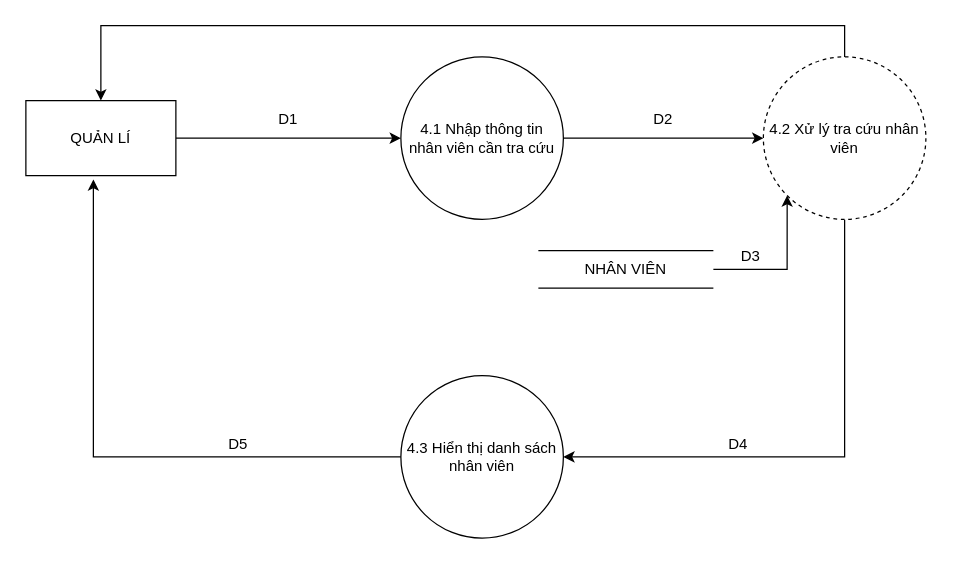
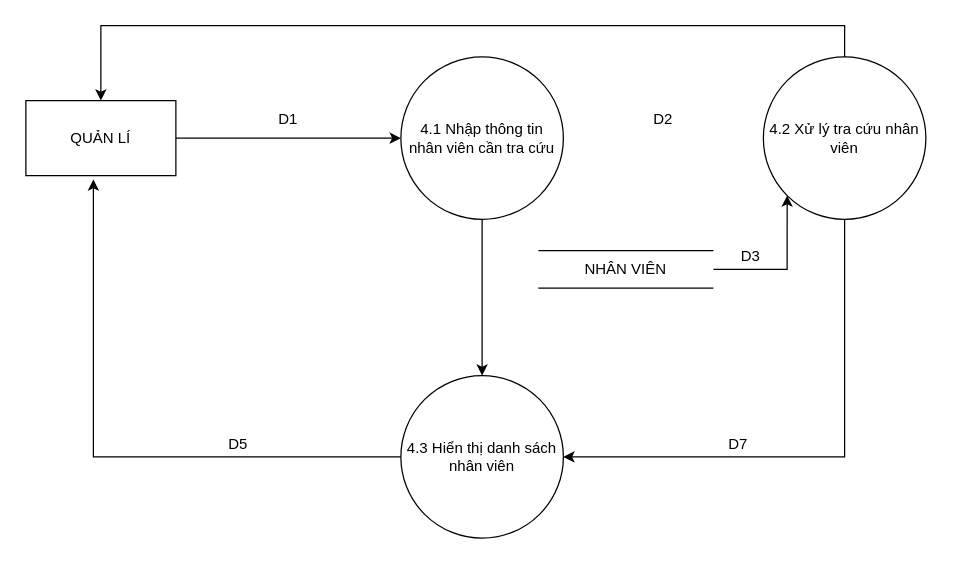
edge "4.1 Nhập thông tin nhân viên cần tra cứu" -> "4.2 Xử lý tra cứu nhân viên": now "4.1 Nhập thông tin nhân viên cần tra cứu" -> "4.3 Hiển thị danh sách nhân viên"
node "4.2 Xử lý tra cứu nhân viên": style dashed -> solid
node "D4": label "D4" -> "D7"
